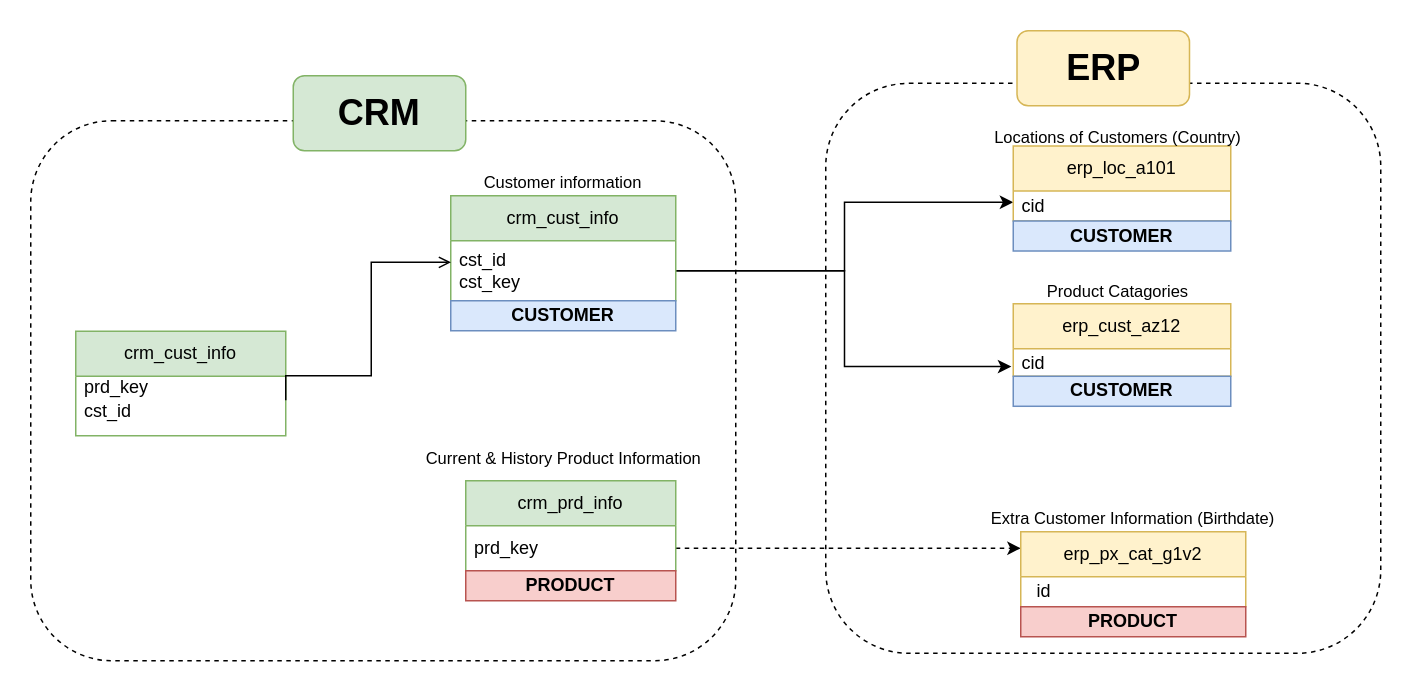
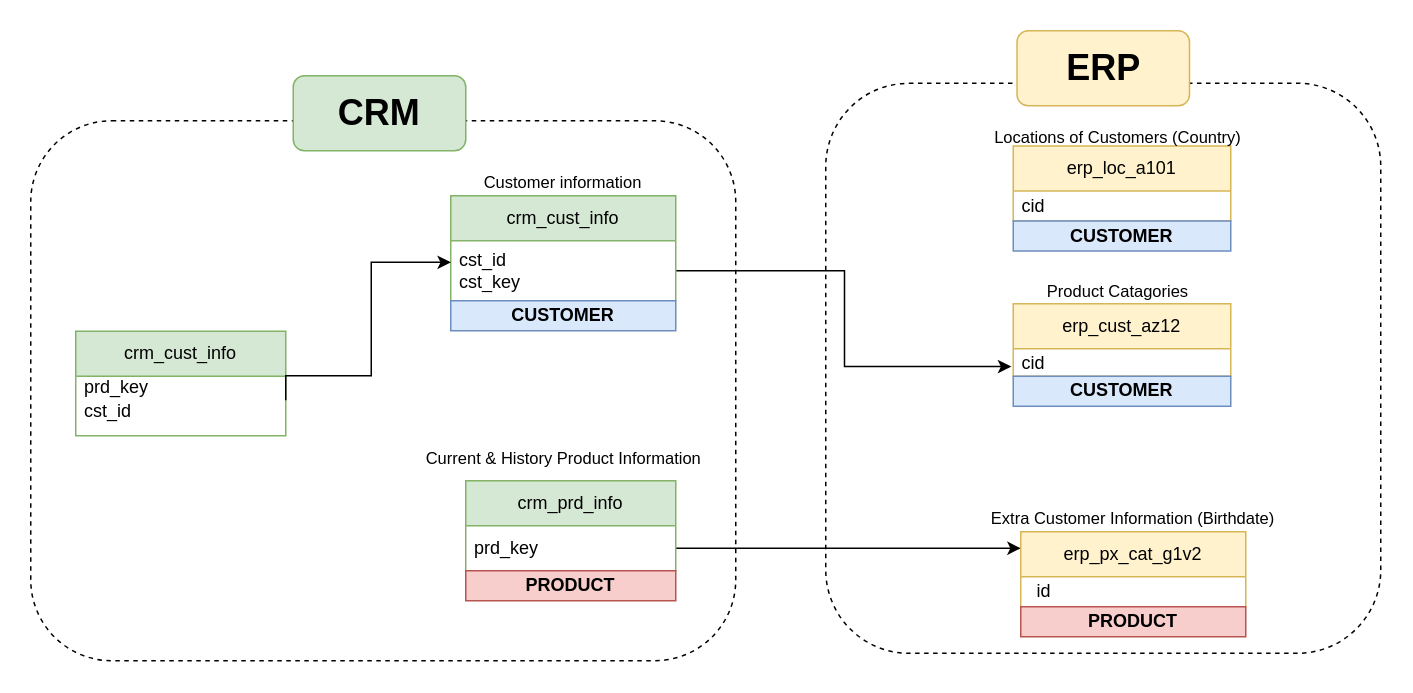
edge "cst_id cst_key" -> "erp_loc_a101": removed
edge "prd_key cst_id" -> "cst_id cst_key": arrowhead open -> classic
edge "prd_key" -> "erp_px_cat_g1v2": style dashed -> solid
